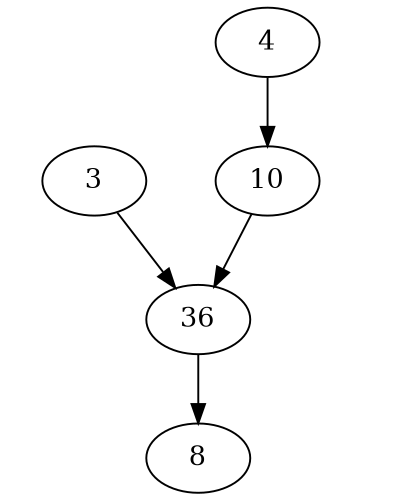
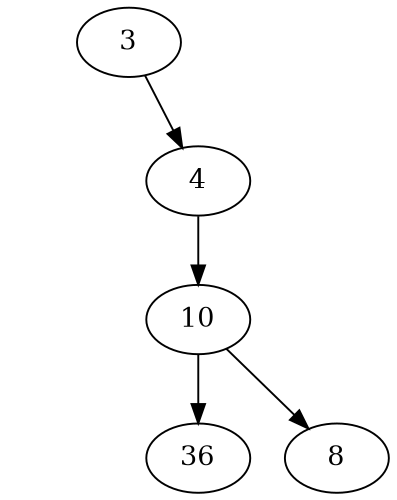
edge "3" -> "36": now "3" -> "4"
edge "36" -> "8": now "10" -> "8"
